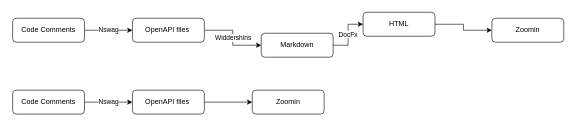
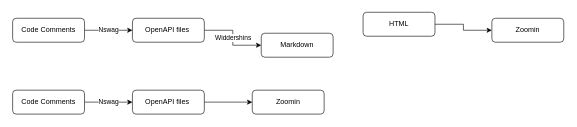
edge "Markdown" -> "HTML": removed, label "DocFx"
